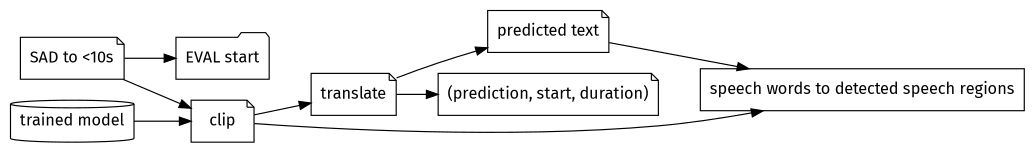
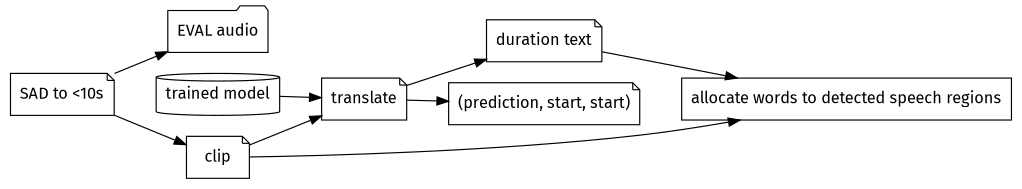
node "predicted text": label "predicted text" -> "duration text"
node "EVAL start": label "EVAL start" -> "EVAL audio"
node "speech words to detected speech regions": label "speech words to detected speech regions" -> "allocate words to detected speech regions"
node "(prediction, start, duration)": label "(prediction, start, duration)" -> "(prediction, start, start)"
edge "trained model" -> "clip": now "trained model" -> "translate"
